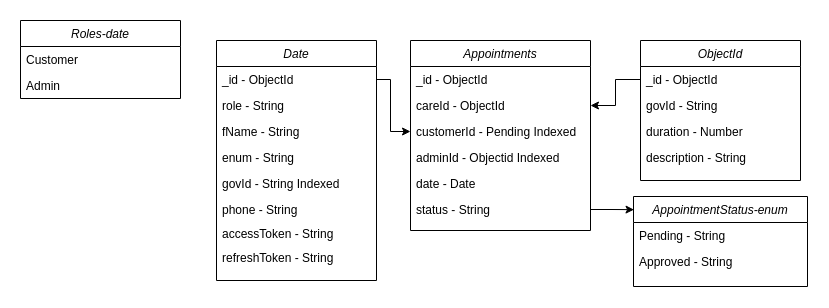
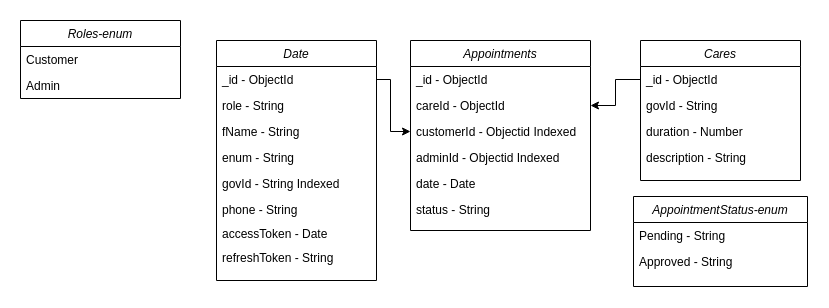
node "Roles-date": label "Roles-date" -> "Roles-enum"
node "ObjectId": label "ObjectId" -> "Cares"
node "customerId - Pending Indexed": label "customerId - Pending Indexed" -> "customerId - Objectid Indexed"
edge "status - String" -> "AppointmentStatus-enum": removed
node "accessToken - String": label "accessToken - String" -> "accessToken - Date"
